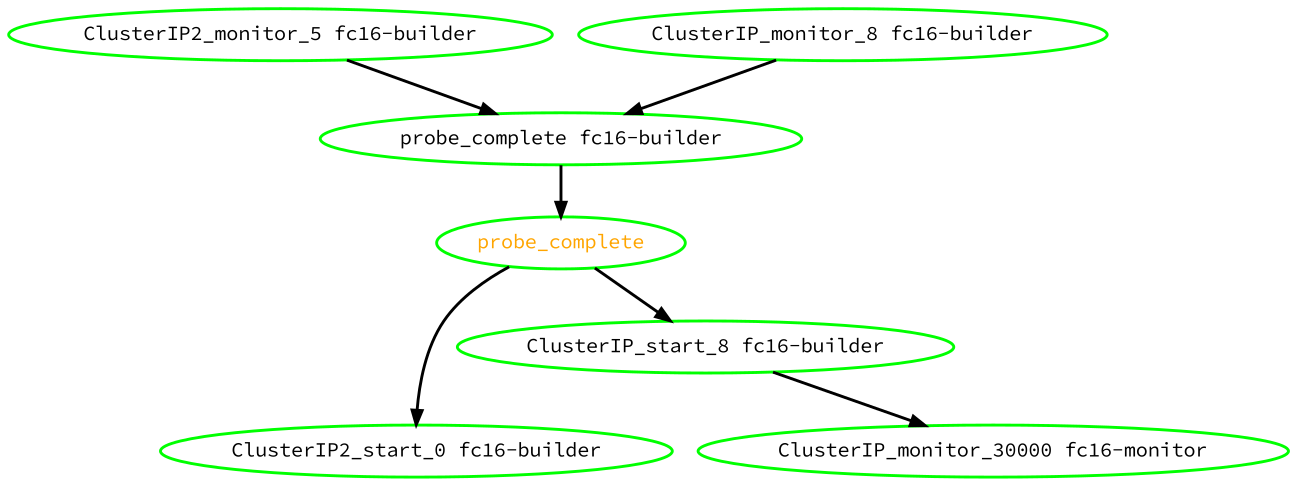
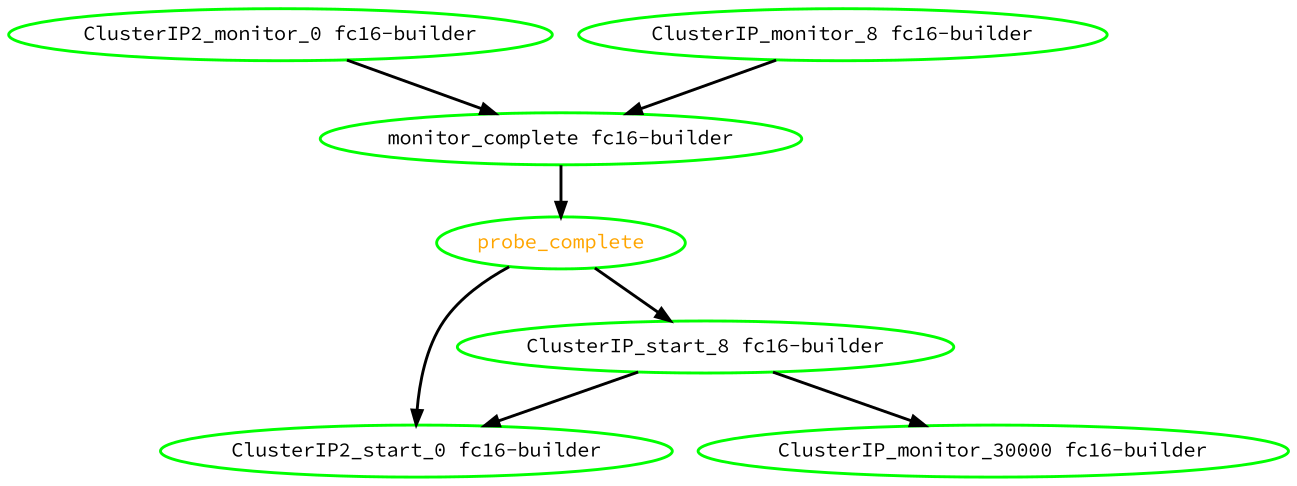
node "ClusterIP2_monitor_5 fc16-builder": label "ClusterIP2_monitor_5 fc16-builder" -> "ClusterIP2_monitor_0 fc16-builder"
node "probe_complete fc16-builder": label "probe_complete fc16-builder" -> "monitor_complete fc16-builder"
edge "ClusterIP_start_8 fc16-builder" -> "ClusterIP2_start_0 fc16-builder": added
node "ClusterIP_monitor_30000 fc16-monitor": label "ClusterIP_monitor_30000 fc16-monitor" -> "ClusterIP_monitor_30000 fc16-builder"
